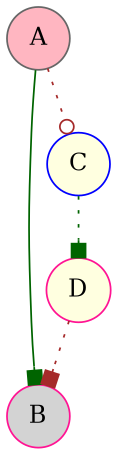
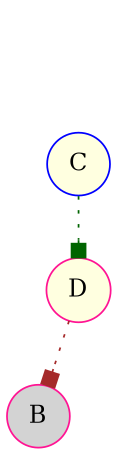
node "A": removed
